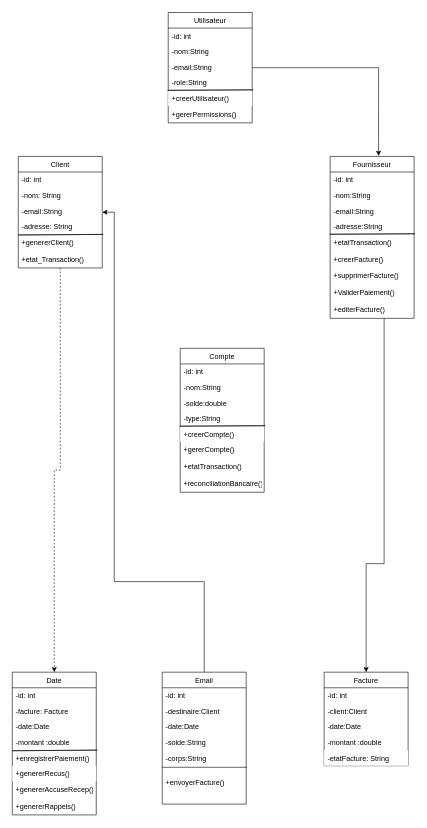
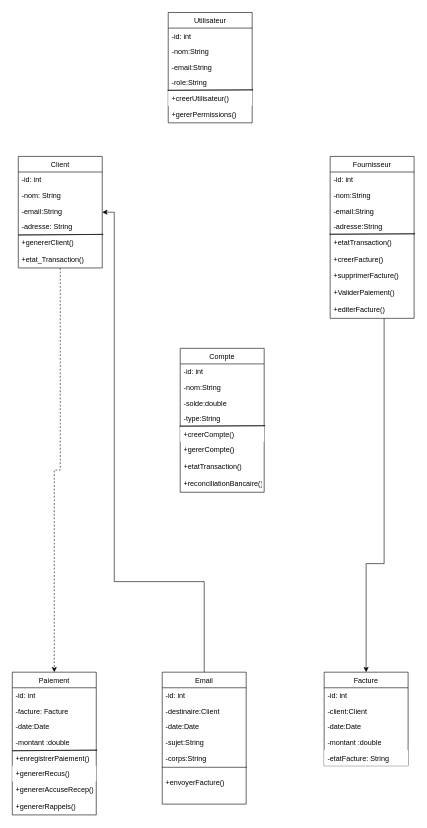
edge "Utilisateur" -> "Fournisseur": removed
node "Date": label "Date" -> "Paiement"
node "-solde:String": label "-solde:String" -> "-sujet:String"
